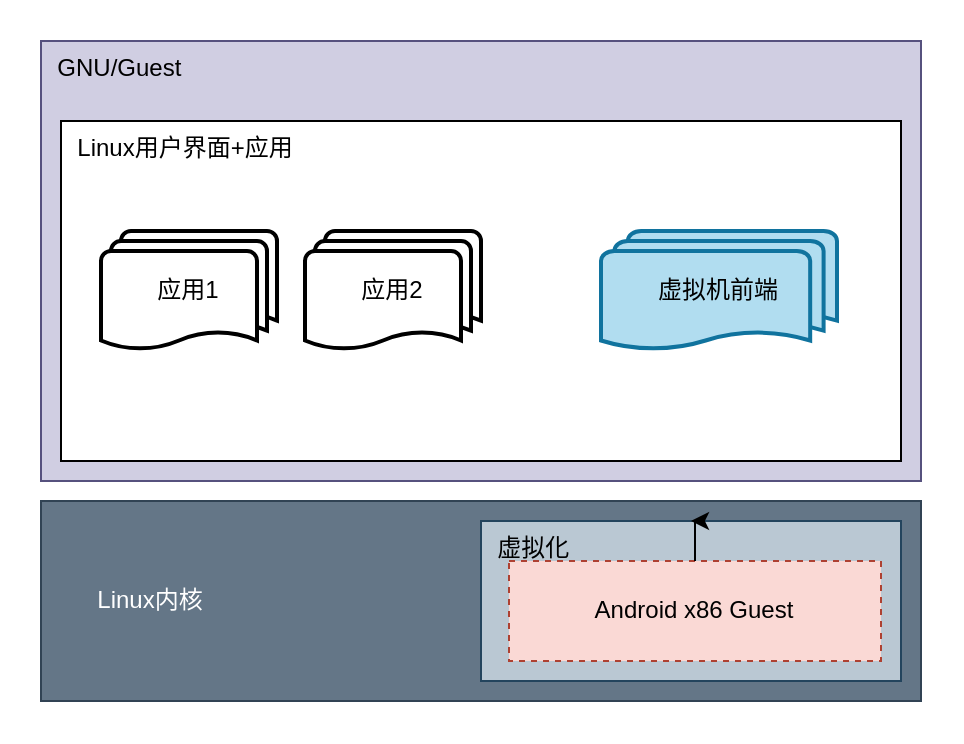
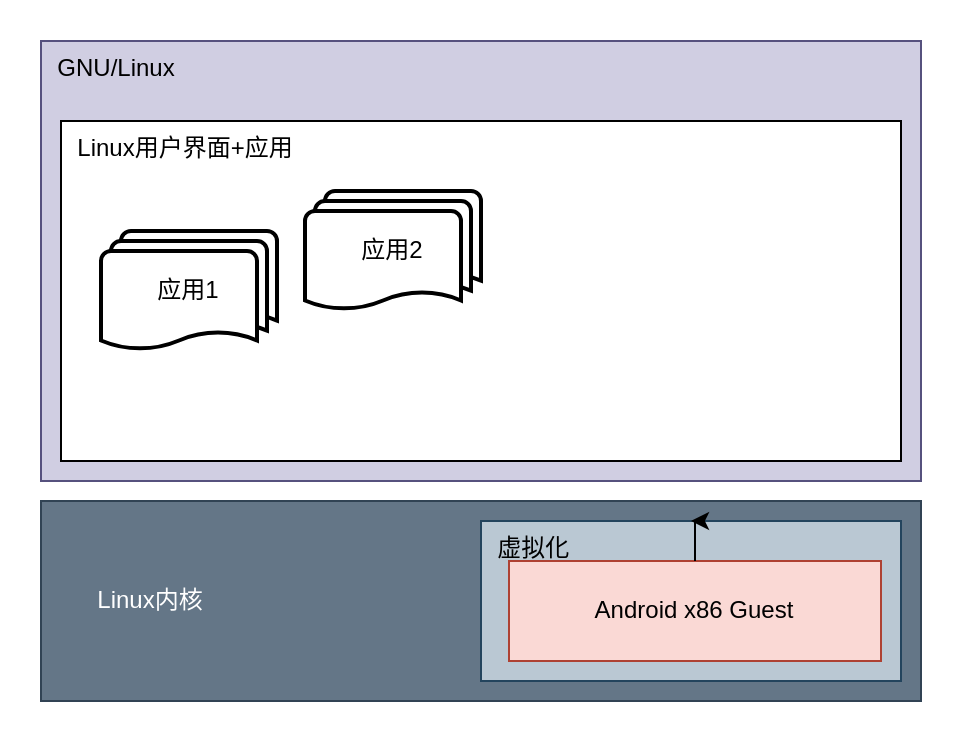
node "GNU/Guest": label "GNU/Guest" -> "GNU/Linux"
node "应用2": moved (393, 291) -> (393, 251)
node "虚拟机前端": removed
node "Android x86 Guest": style dashed -> solid
